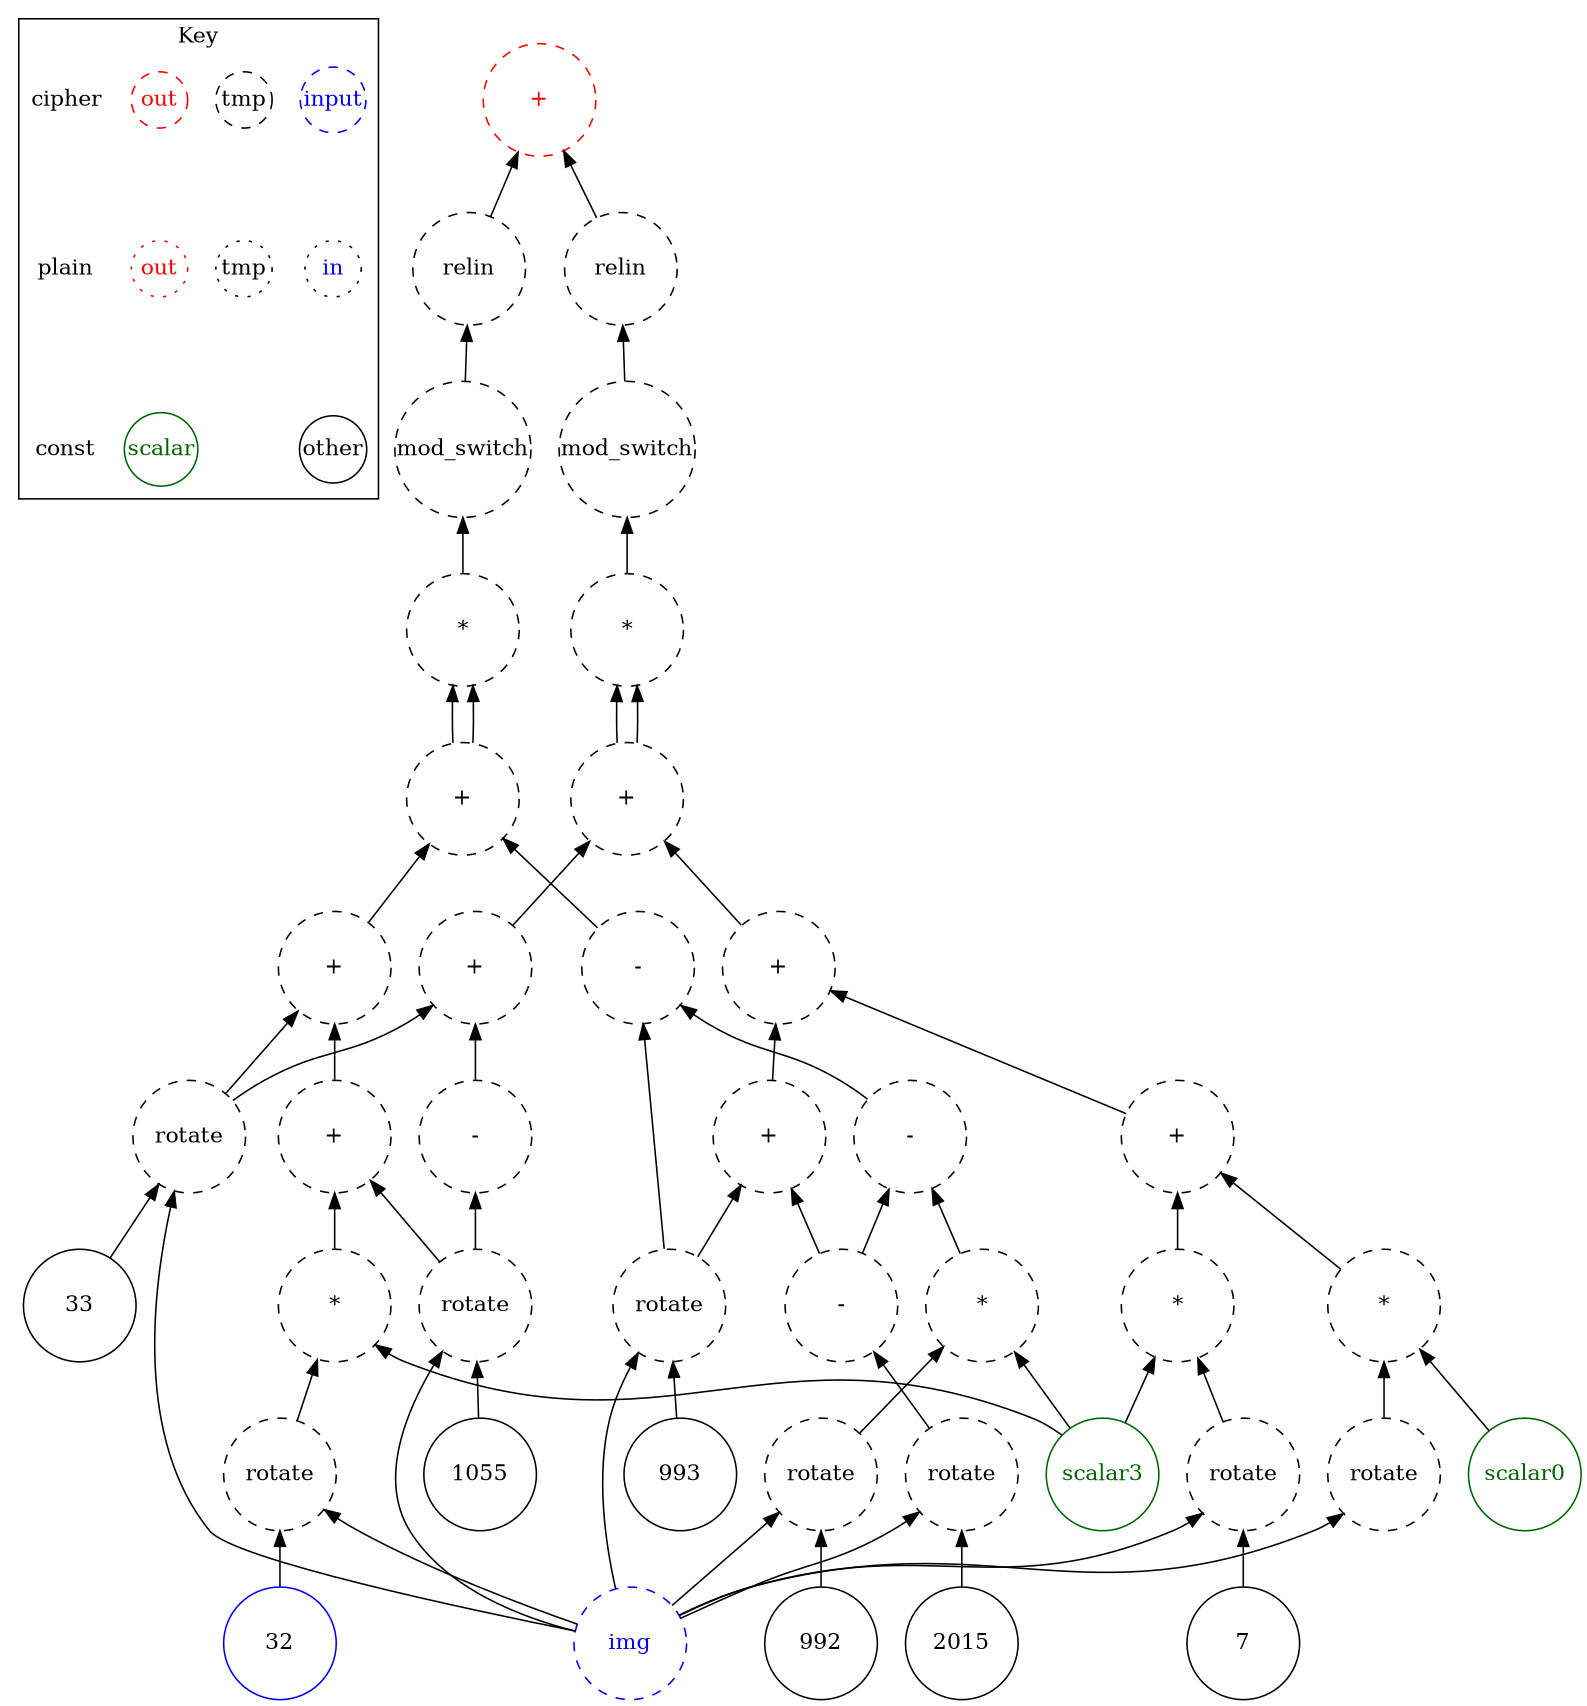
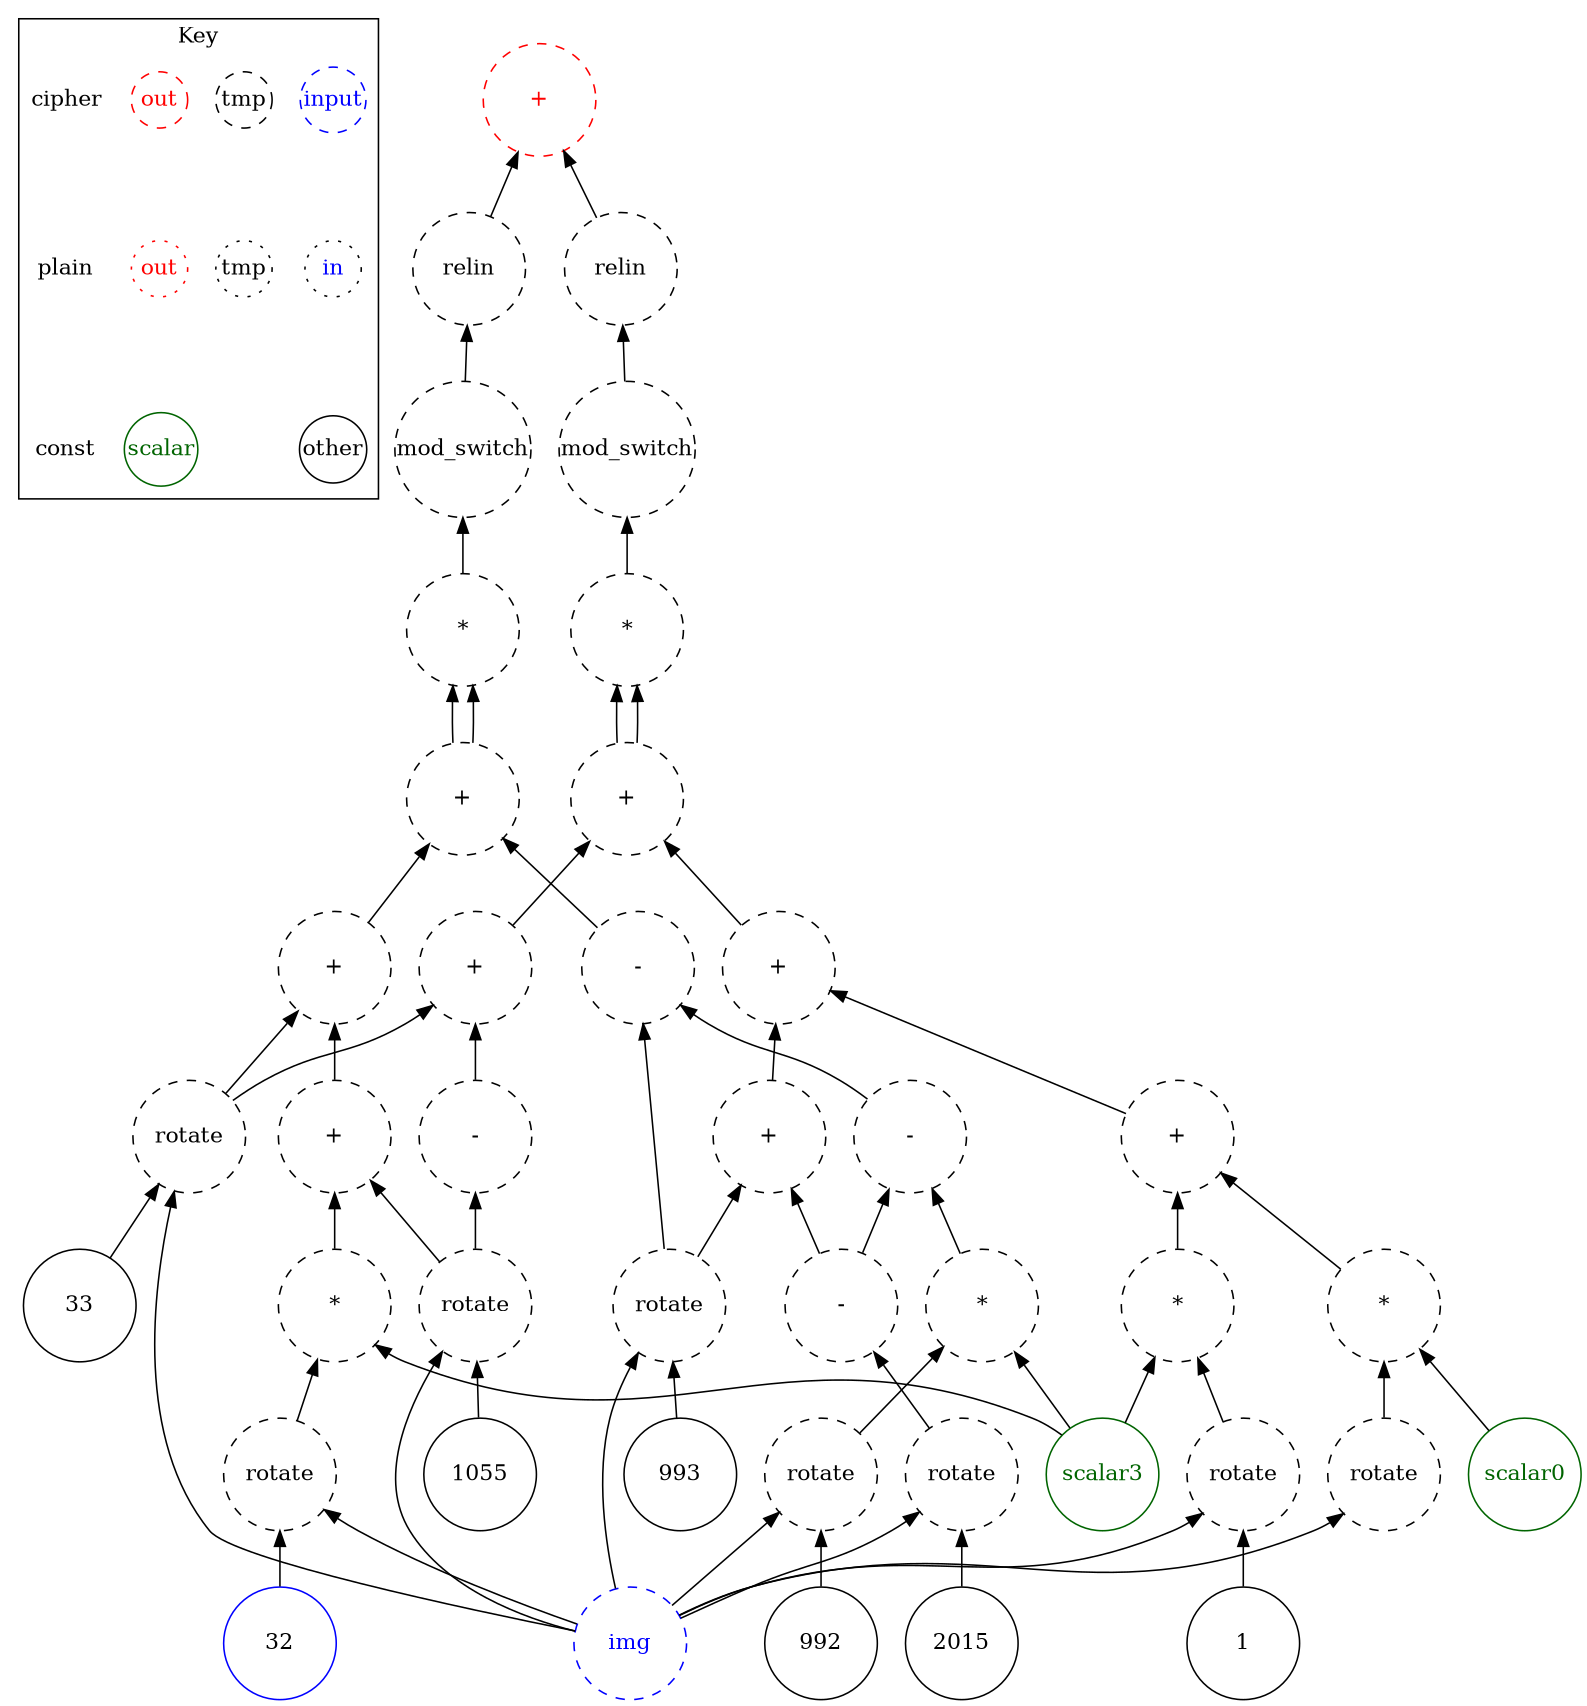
node "7": label "7" -> "1"
